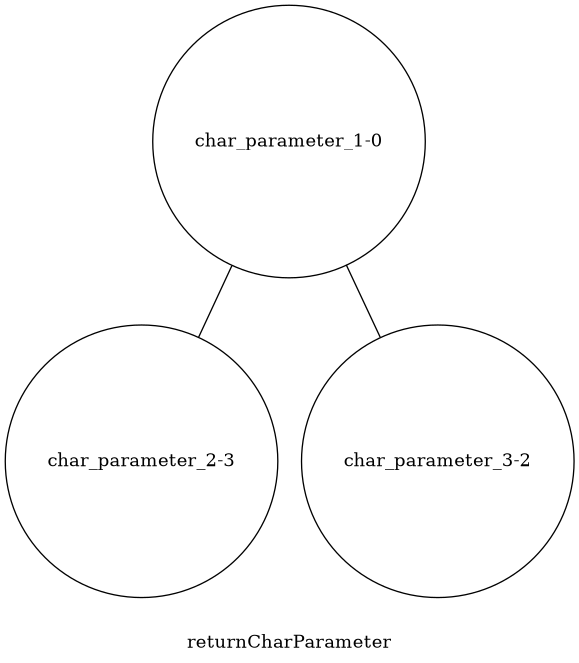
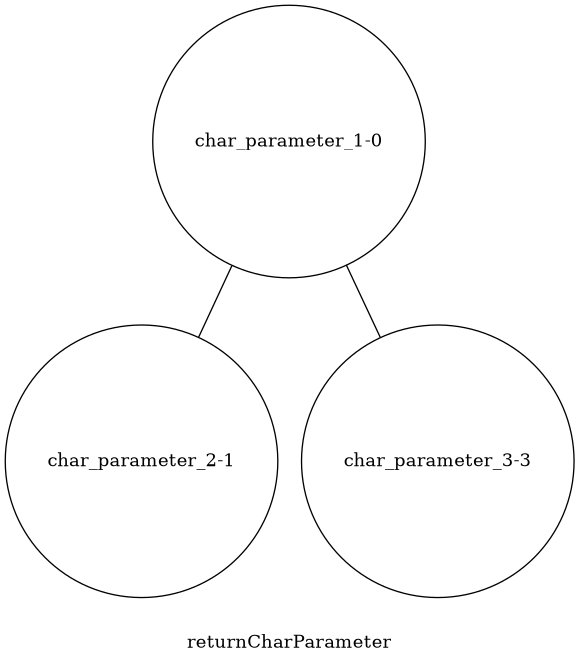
node "char_parameter_2-3": label "char_parameter_2-3" -> "char_parameter_2-1"
node "char_parameter_3-2": label "char_parameter_3-2" -> "char_parameter_3-3"
